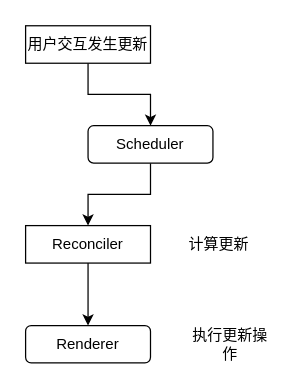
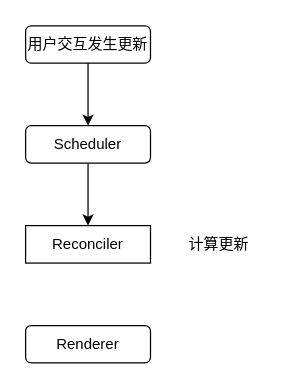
node "用户交互发生更新": shape rectangle -> rounded rectangle
node "Scheduler": moved (151, 144) -> (88, 144)
edge "Reconciler" -> "Renderer": removed
node "执行更新操作": removed
